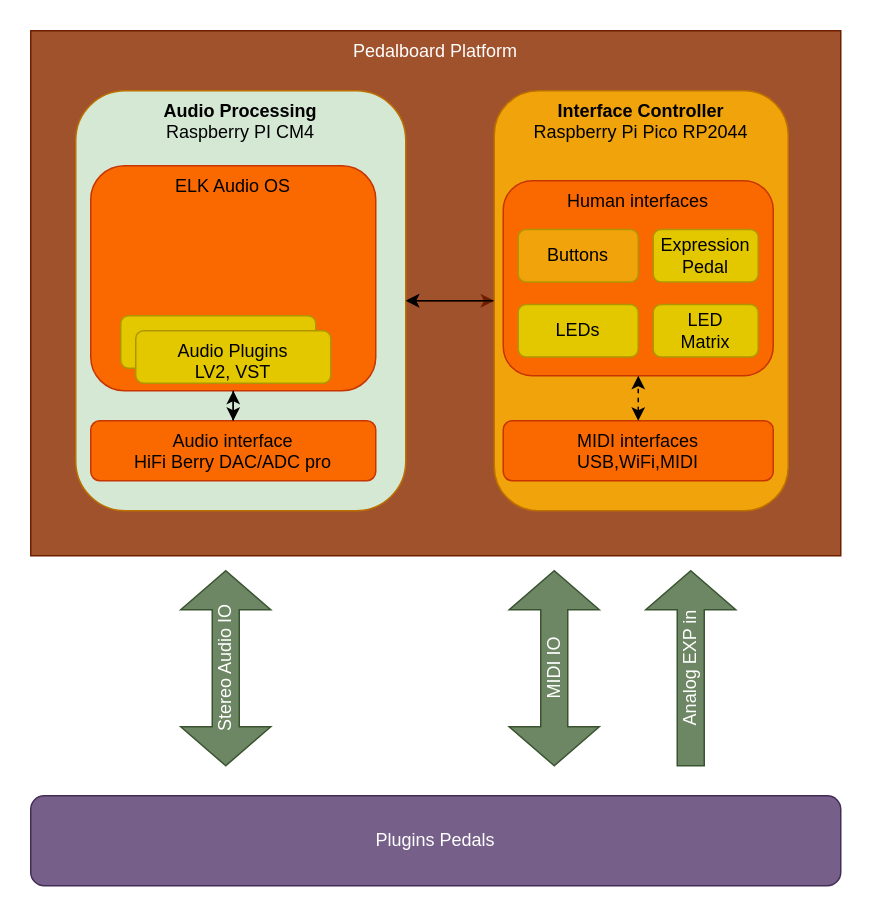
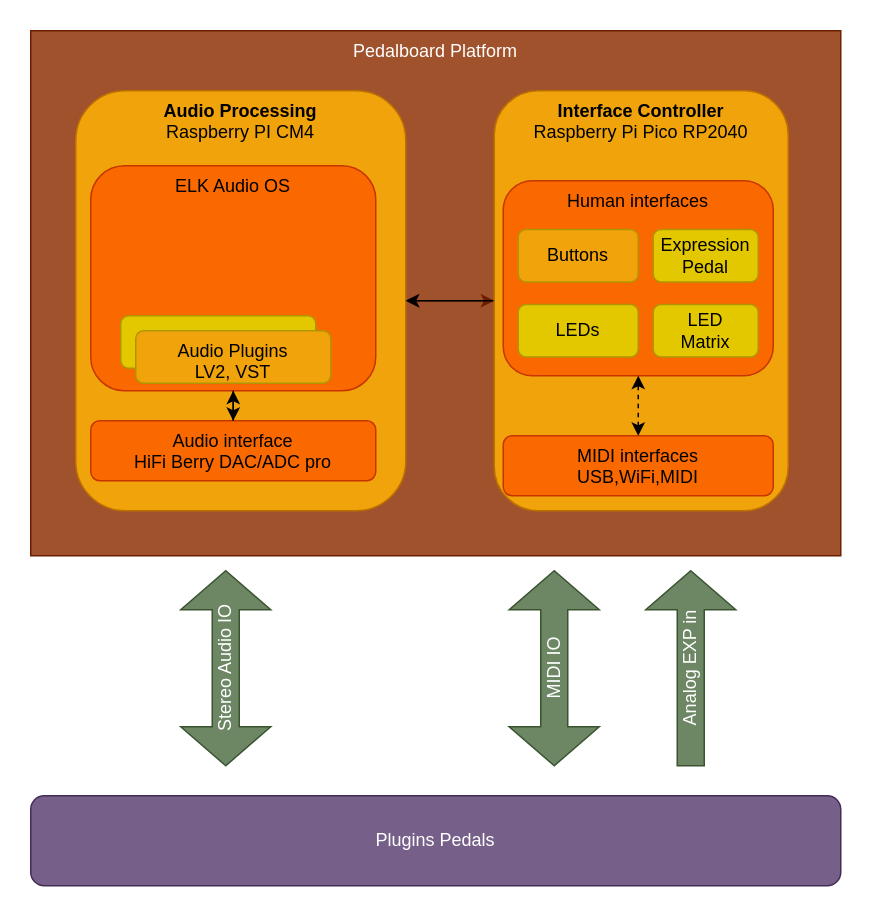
node "Audio Processing Raspberry PI CM4": fillcolor #d5e8d4 -> #f0a30a
node "Interface Controller Raspberry Pi Pico RP2044": label "Interface Controller Raspberry Pi Pico RP2044" -> "Interface Controller Raspberry Pi Pico RP2040"
node "Audio Plugins LV2, VST": fillcolor #e3c800 -> #f0a30a
node "MIDI interfaces USB,WiFi,MIDI": moved (638, 451) -> (638, 466)
